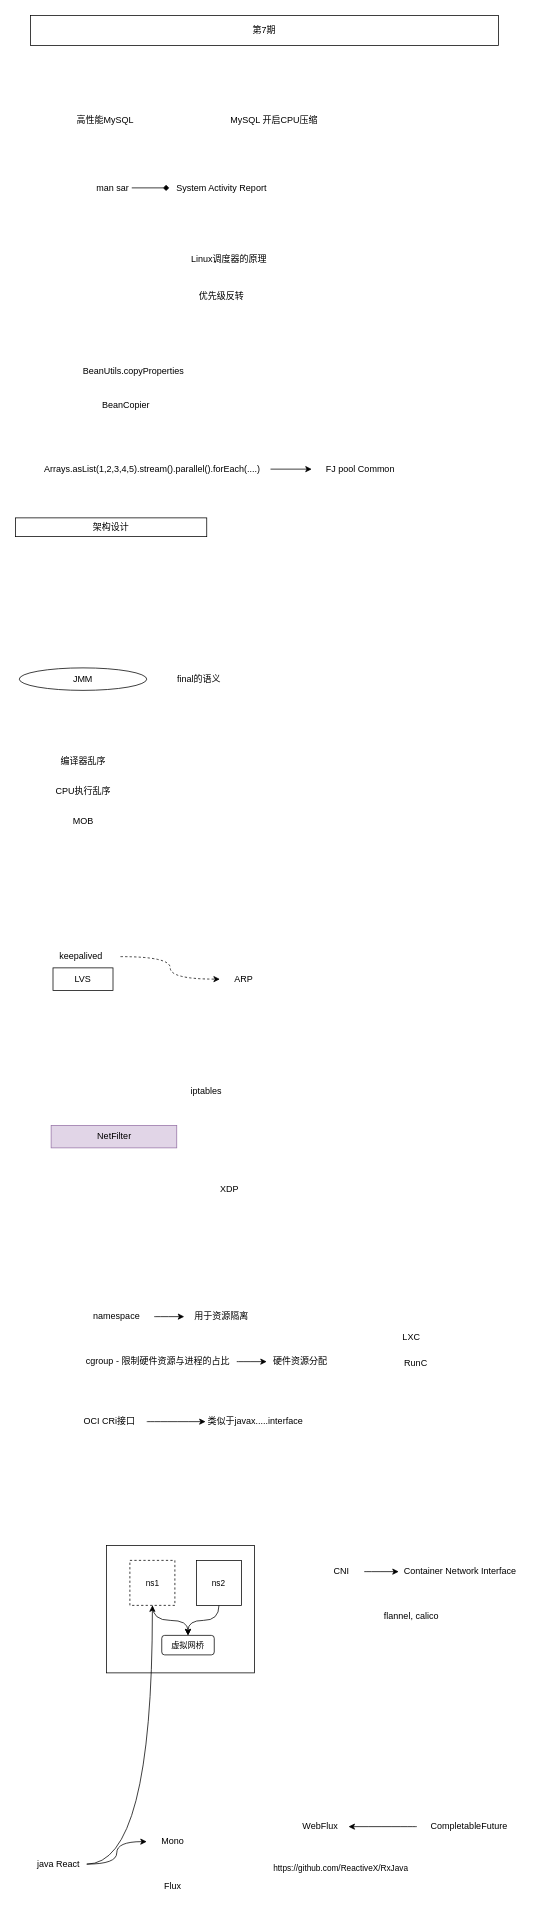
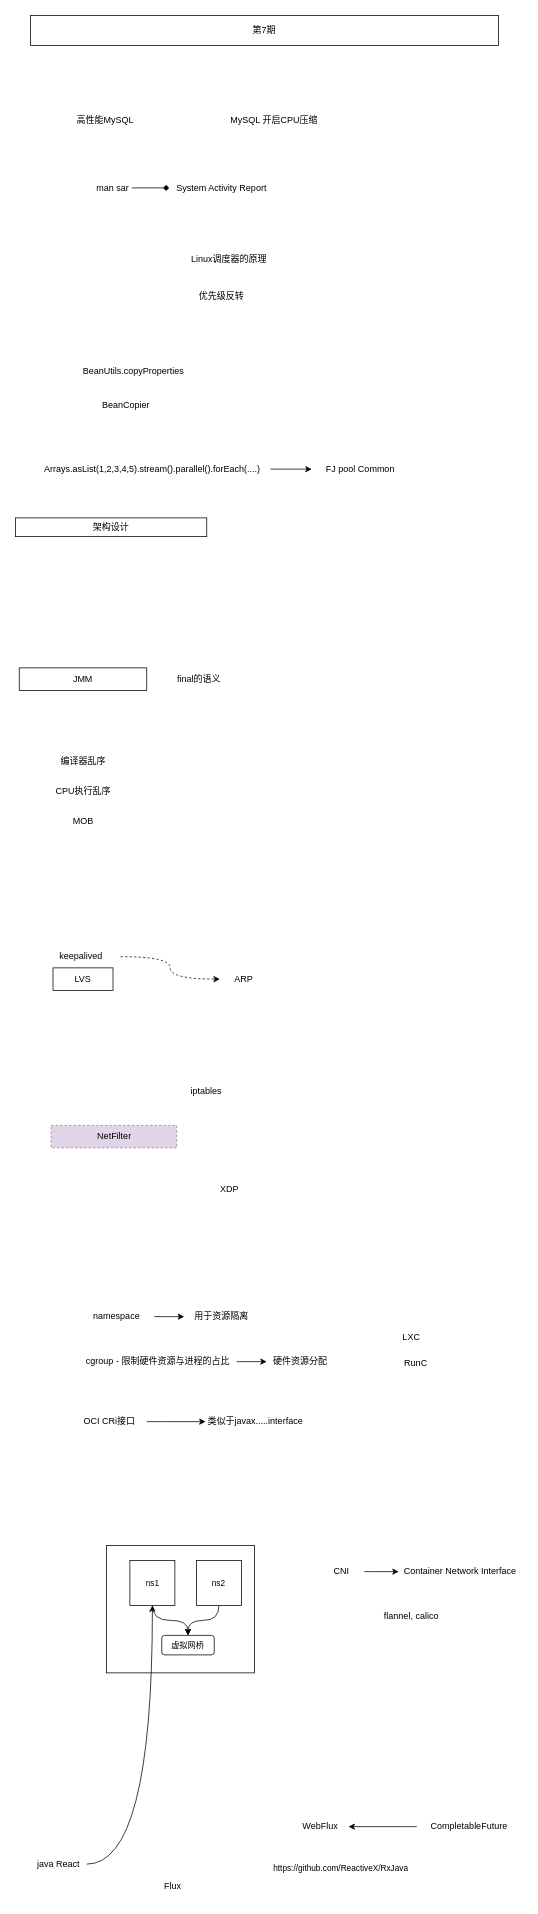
node "JMM": shape ellipse -> rectangle
node "NetFilter": style solid -> dashed
node "ns1": style dashed -> solid
node "Mono": removed
edge "java React" -> "Mono": removed
